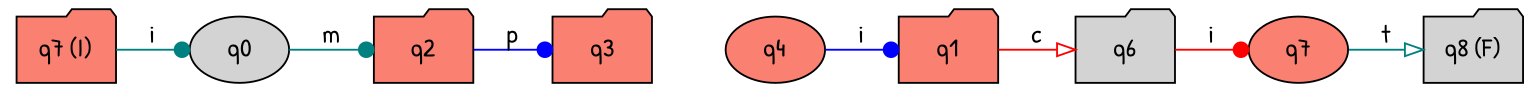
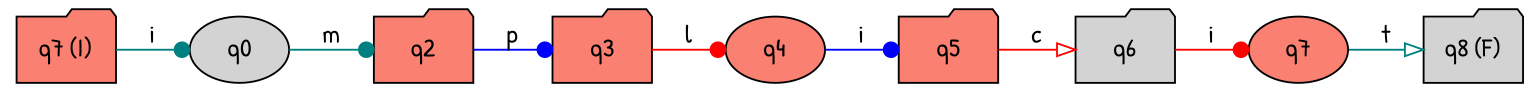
edge "q3" -> "q4": added, label "l"
node "q1": label "q1" -> "q5"
